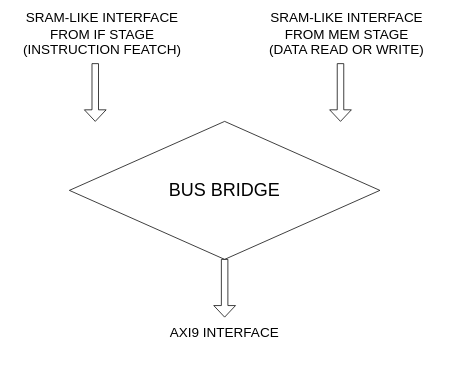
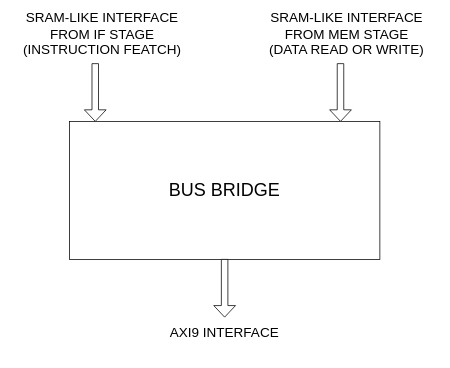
node "BUS BRIDGE": shape diamond -> rectangle
